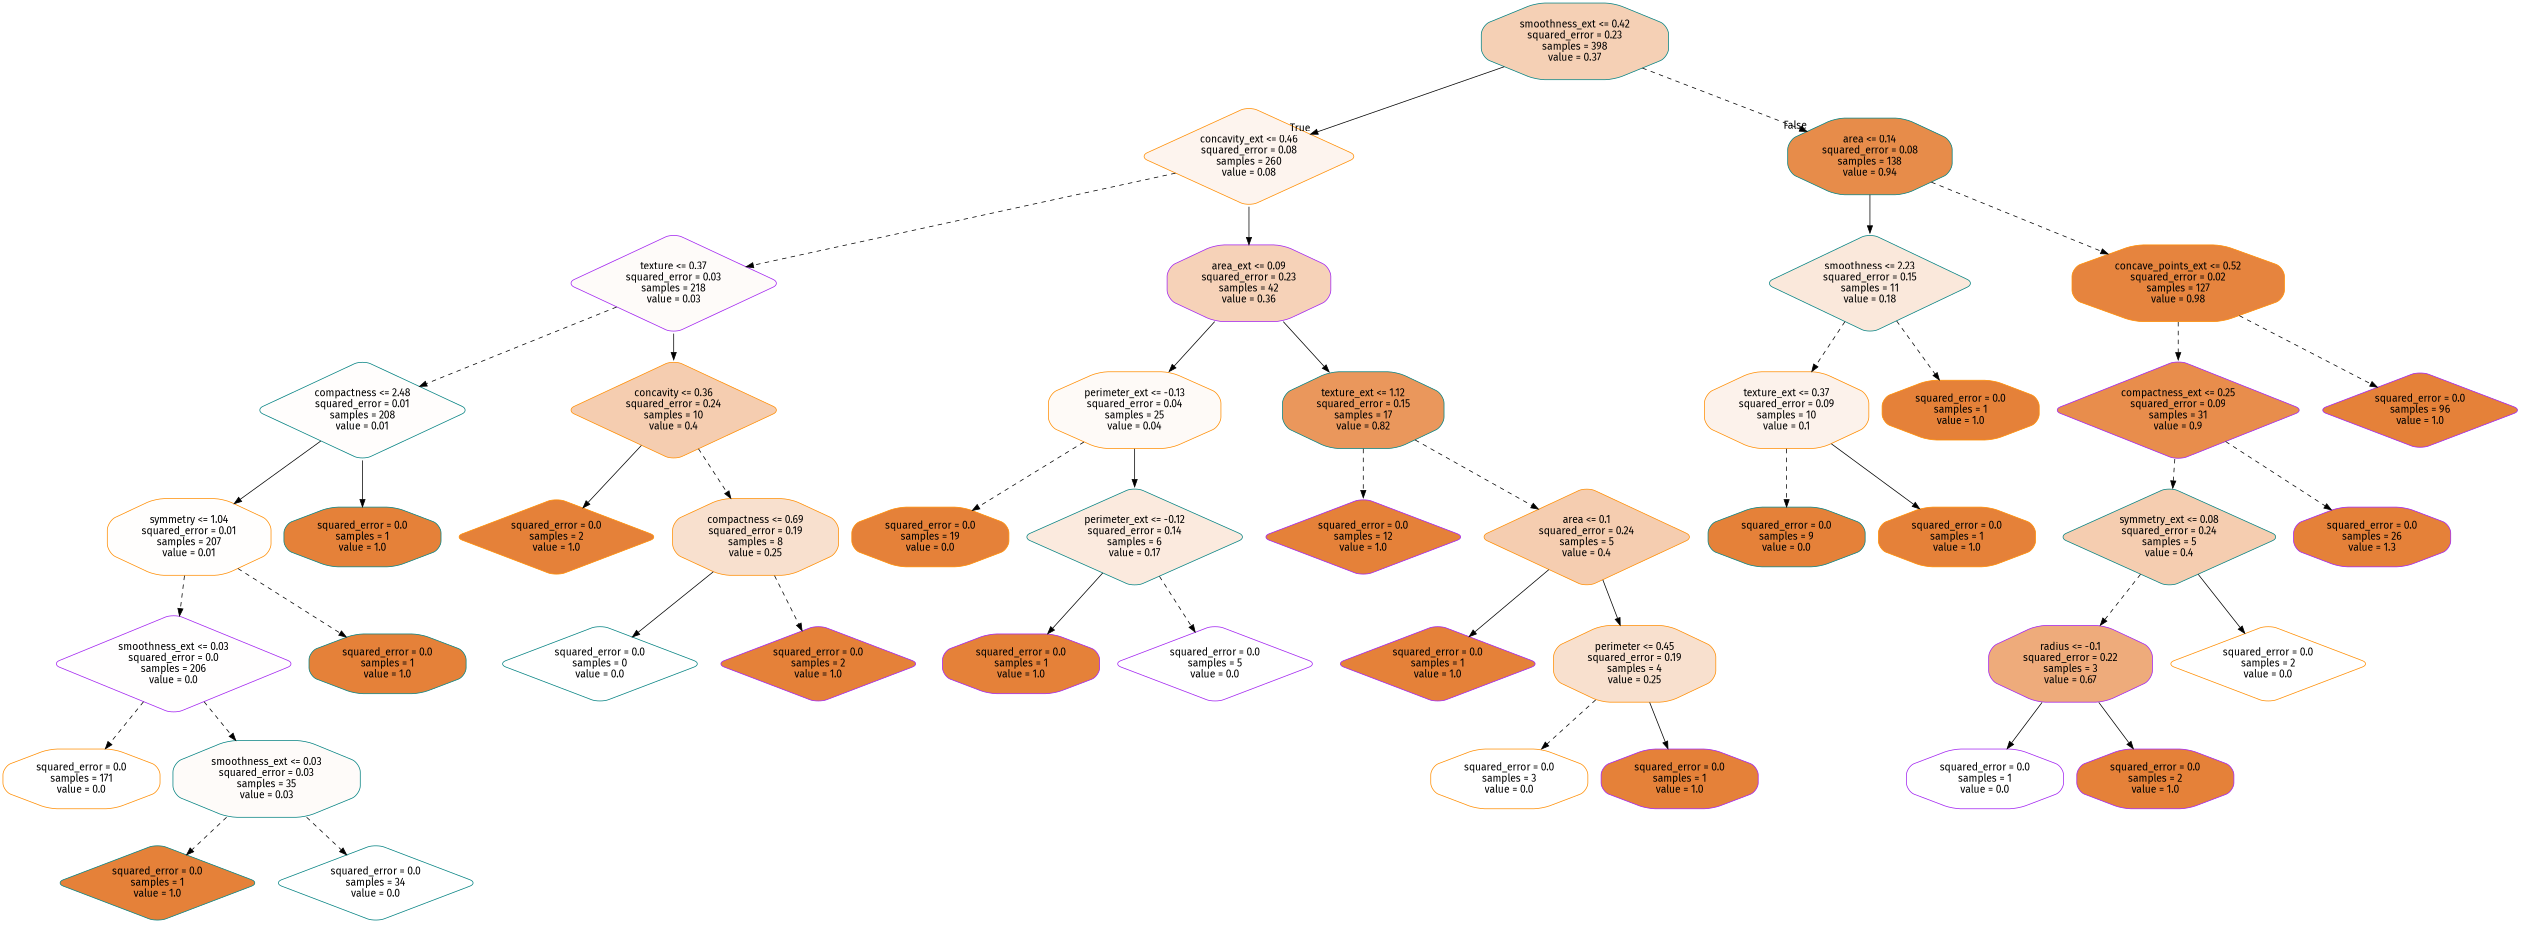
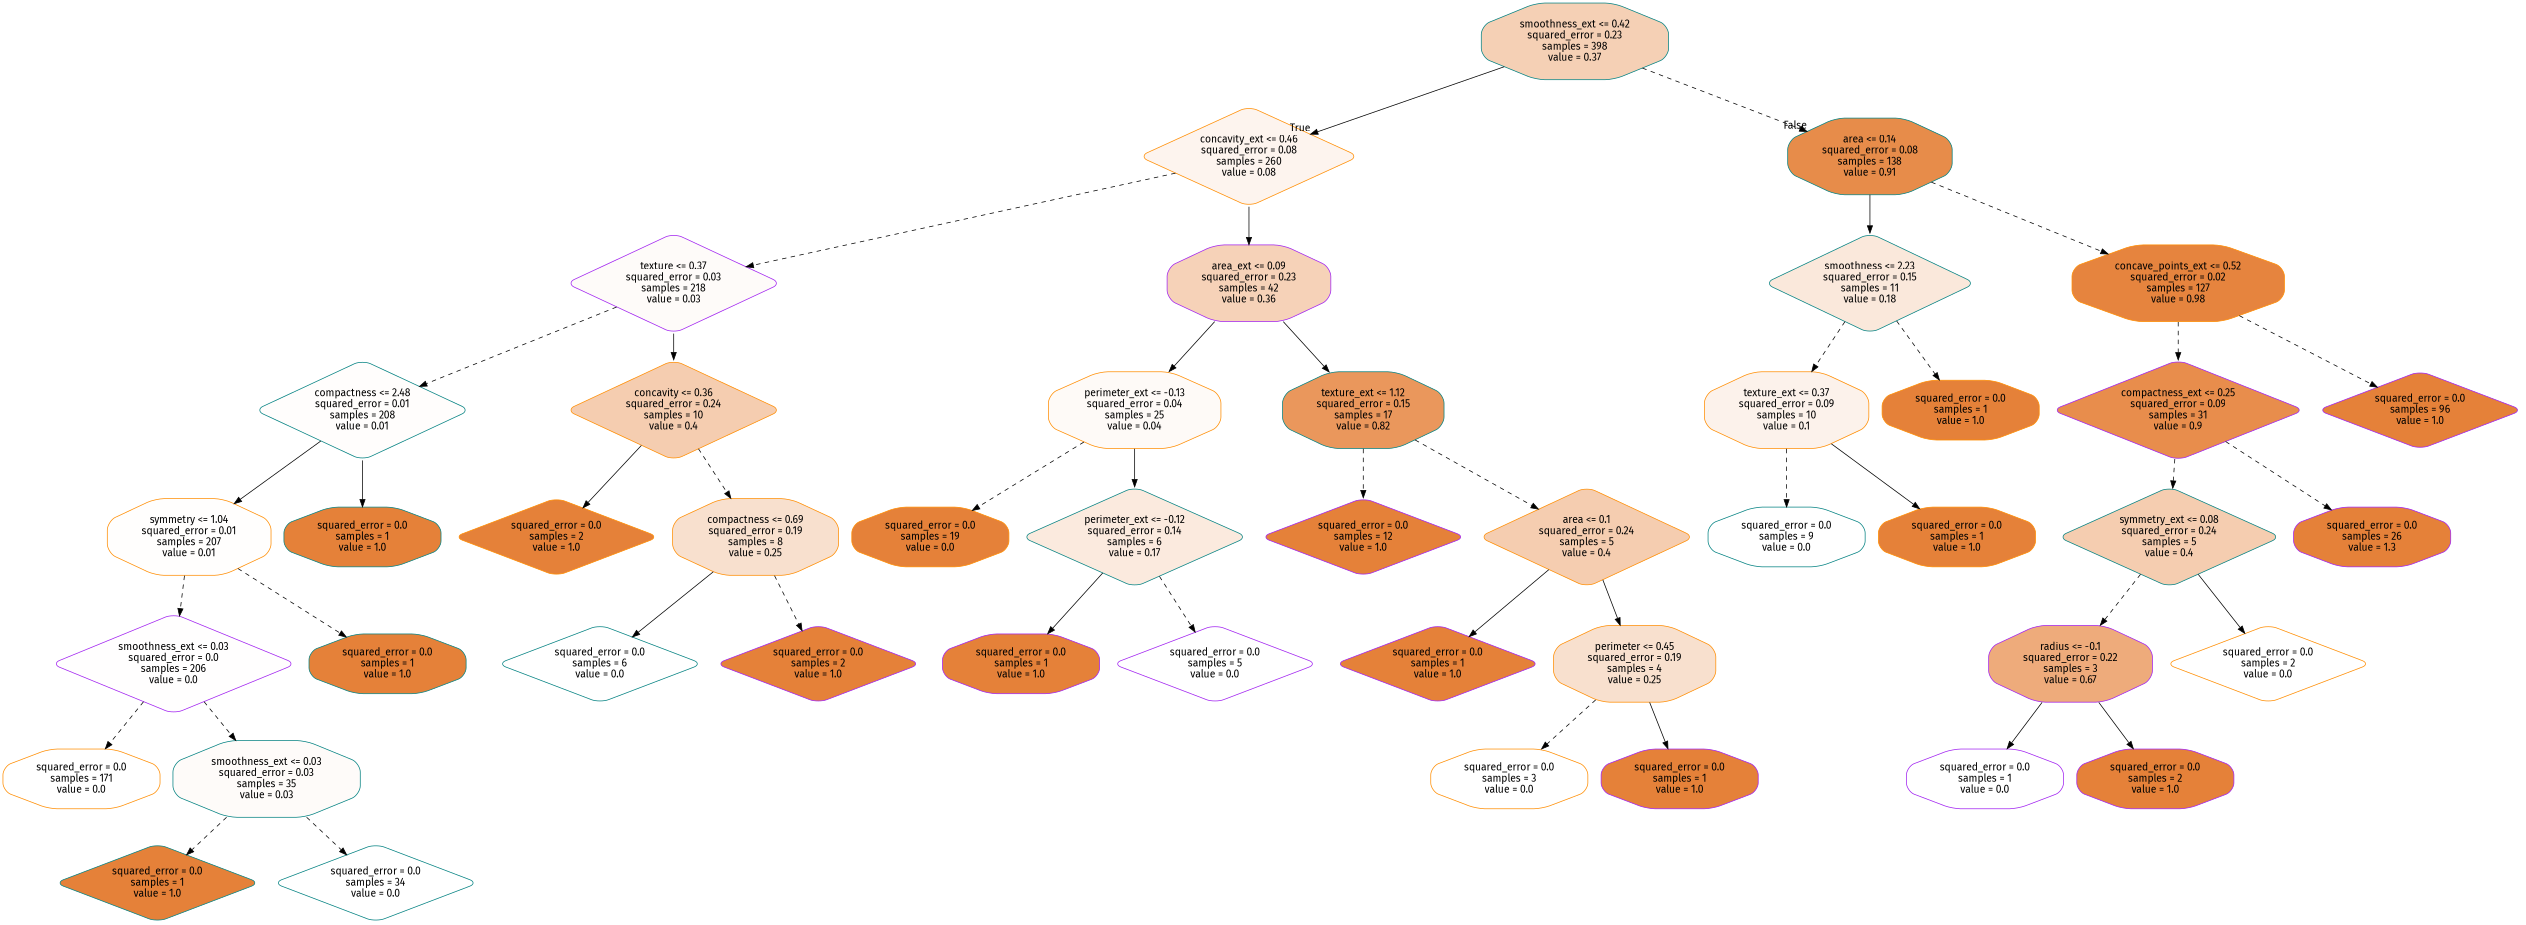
node "area <= 0.14 squared_error = 0.08 samples = 138 value = 0.94": label "area <= 0.14 squared_error = 0.08 samples = 138 value = 0.94" -> "area <= 0.14 squared_error = 0.08 samples = 138 value = 0.91"
node "squared_error = 0.0 samples = 9 value = 0.0": fillcolor #e58139 -> #ffffff
node "squared_error = 0.0 samples = 0 value = 0.0": label "squared_error = 0.0 samples = 0 value = 0.0" -> "squared_error = 0.0 samples = 6 value = 0.0"
